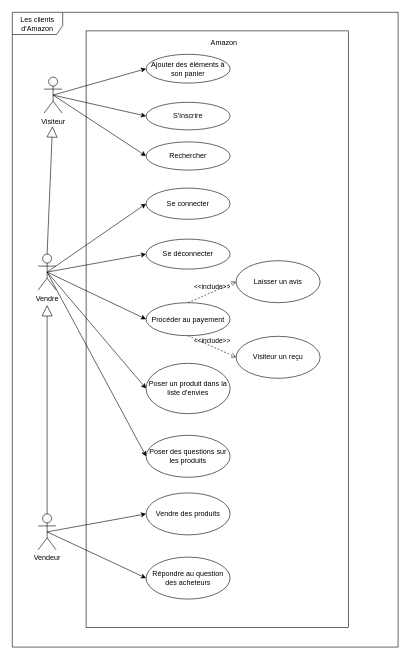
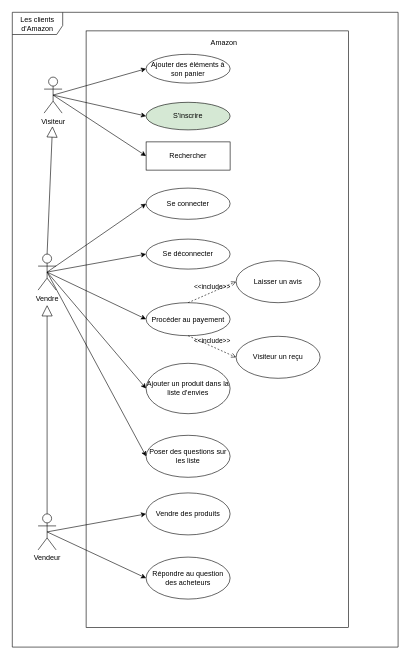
node "S'inscrire": fillcolor #ffffff -> #d5e8d4
node "Rechercher": shape ellipse -> rectangle
node "Poser un produit dans la liste d'envies": label "Poser un produit dans la liste d'envies" -> "Ajouter un produit dans la liste d'envies"
node "Poser des questions sur les produits": label "Poser des questions sur les produits" -> "Poser des questions sur les liste"
